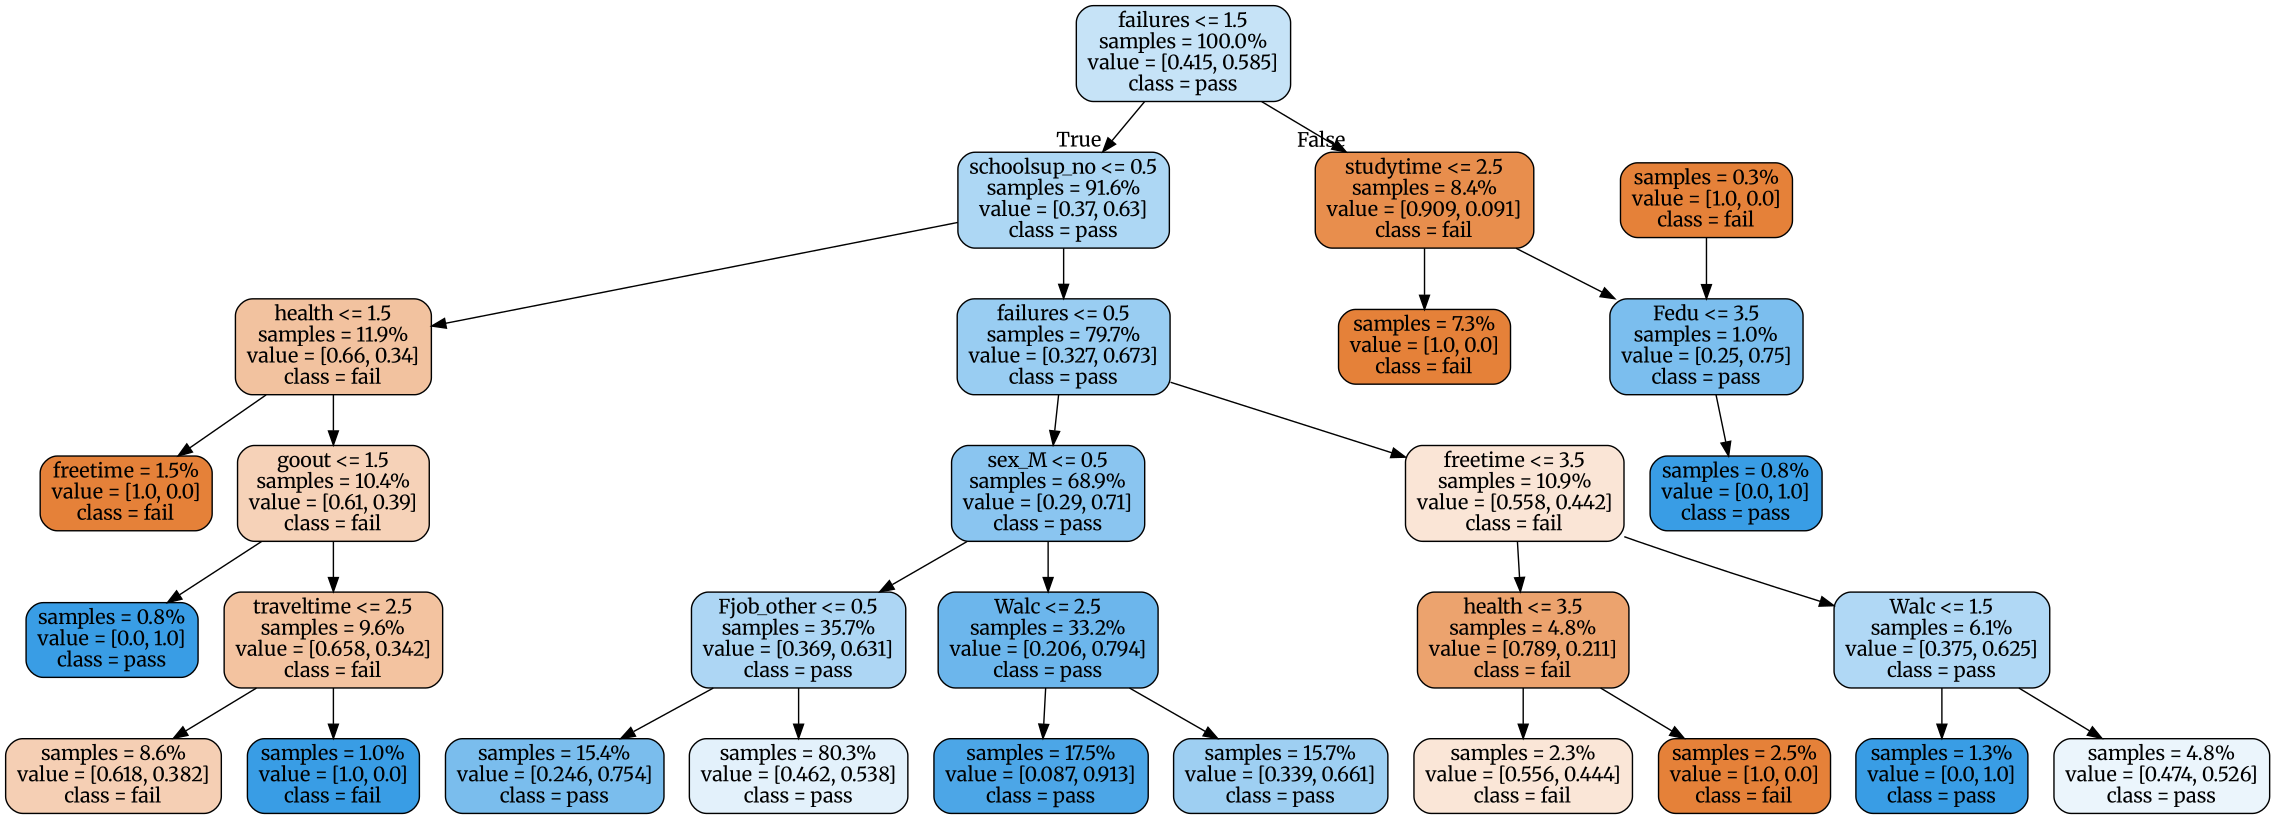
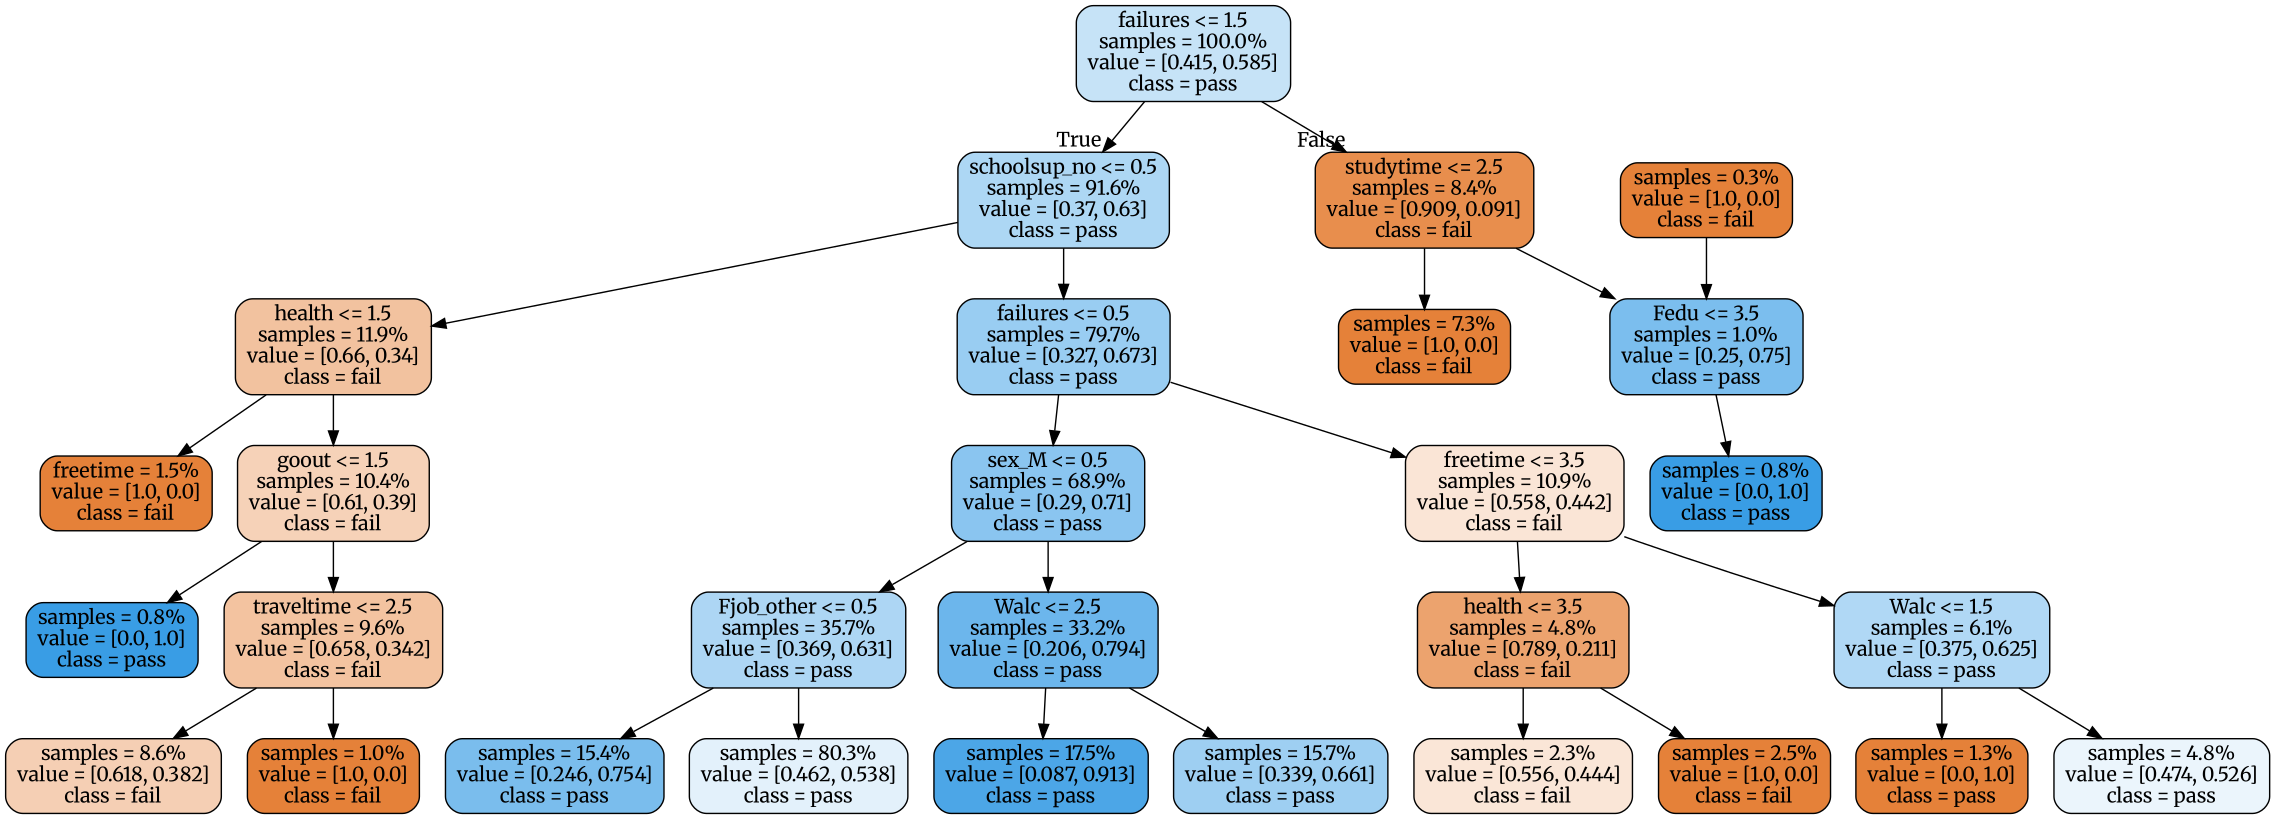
node "samples = 1.0% value = [1.0, 0.0] class = fail": fillcolor #399de5 -> #e58139
node "samples = 1.3% value = [0.0, 1.0] class = pass": fillcolor #399de5 -> #e58139
